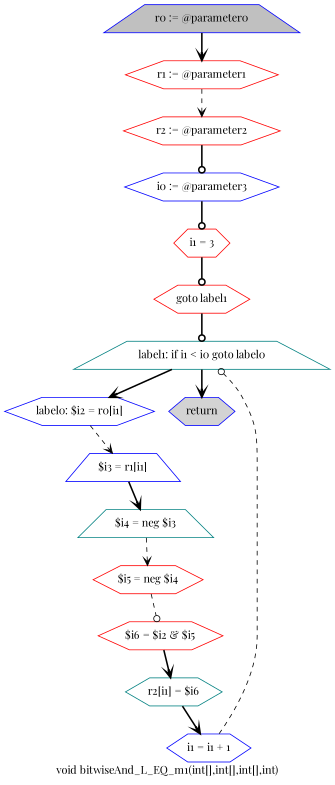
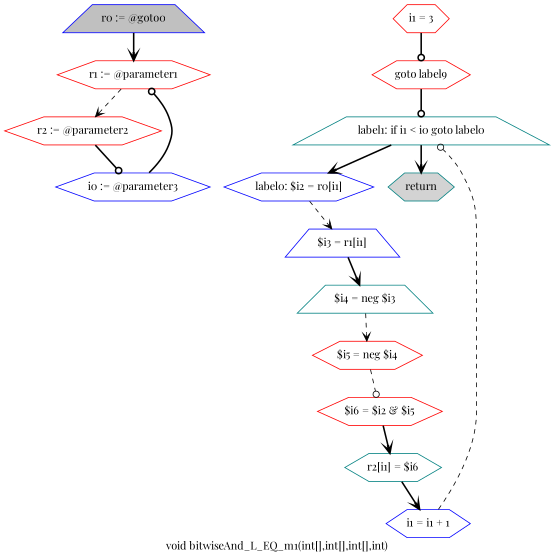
node "r0 := @parameter0": label "r0 := @parameter0" -> "r0 := @goto0"
edge "i0 := @parameter3" -> "i1 = 3": now "i0 := @parameter3" -> "r1 := @parameter1"
node "goto label1": label "goto label1" -> "goto label9"
node "return": color blue -> teal
